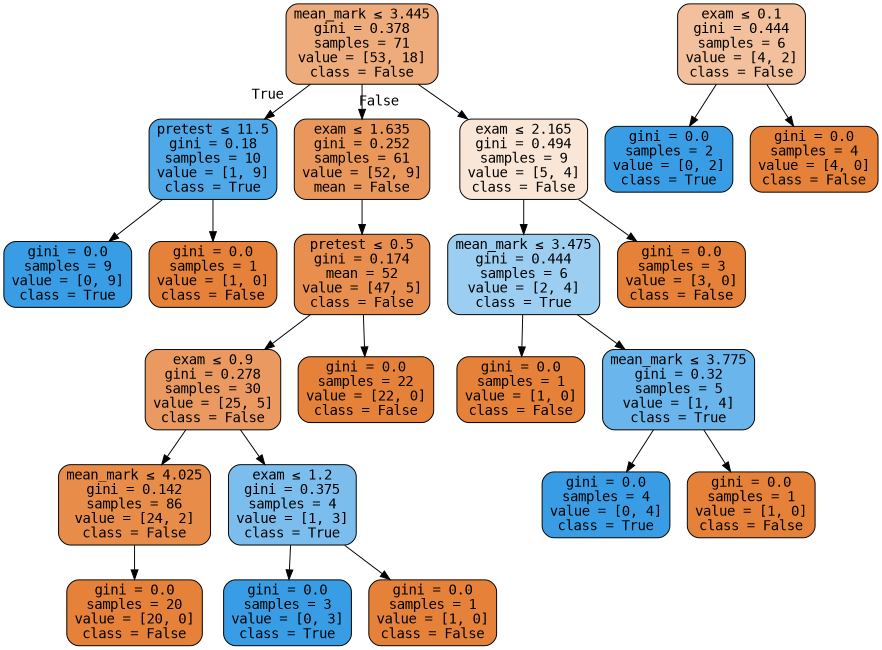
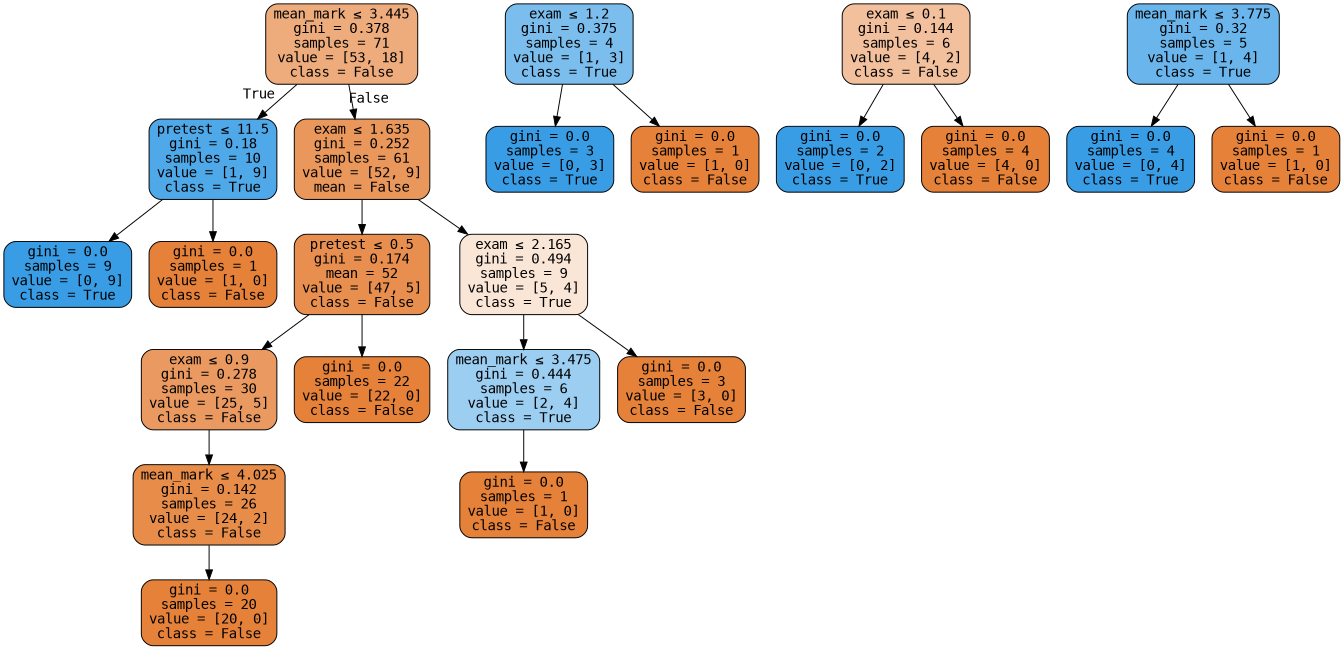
node "exam ≤ 0.1": text "gini = 0.444" -> "gini = 0.144"
edge "mean_mark ≤ 3.445" -> "exam ≤ 2.165": now "exam ≤ 1.635" -> "exam ≤ 2.165"
node "exam ≤ 2.165": text "class = False" -> "class = True"
edge "mean_mark ≤ 3.475" -> "mean_mark ≤ 3.775": removed
edge "exam ≤ 0.9" -> "exam ≤ 1.2": removed
node "mean_mark ≤ 4.025": text "samples = 86" -> "samples = 26"
